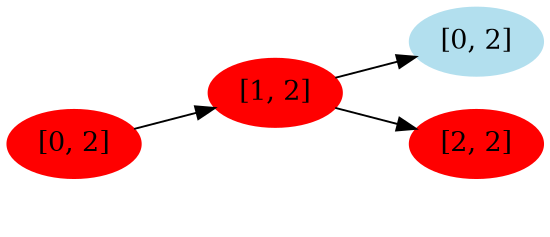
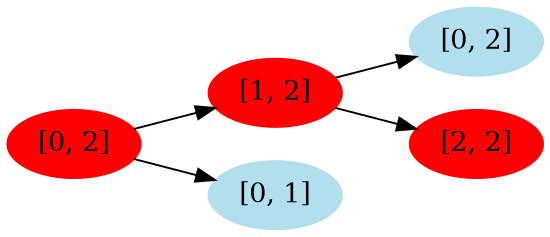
node "[0, 1]": added
